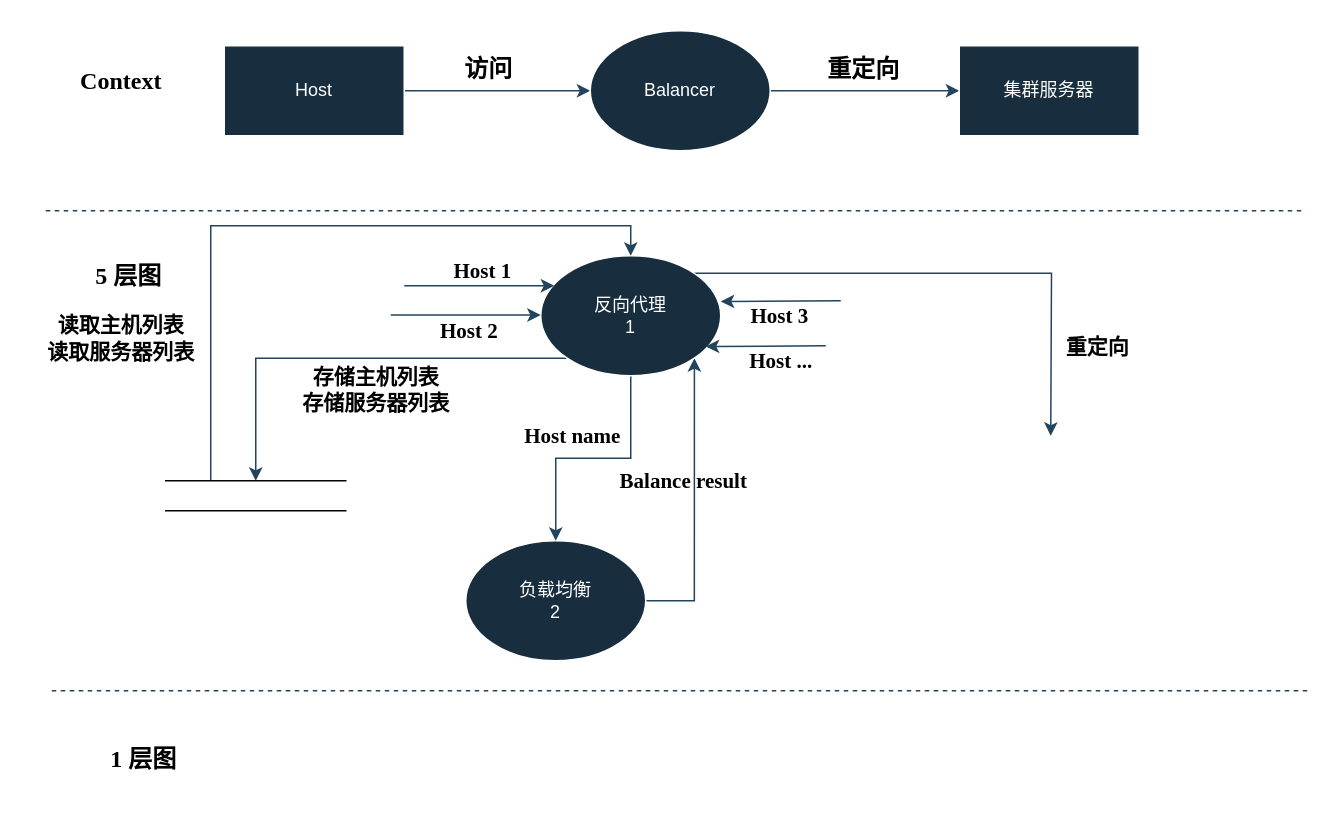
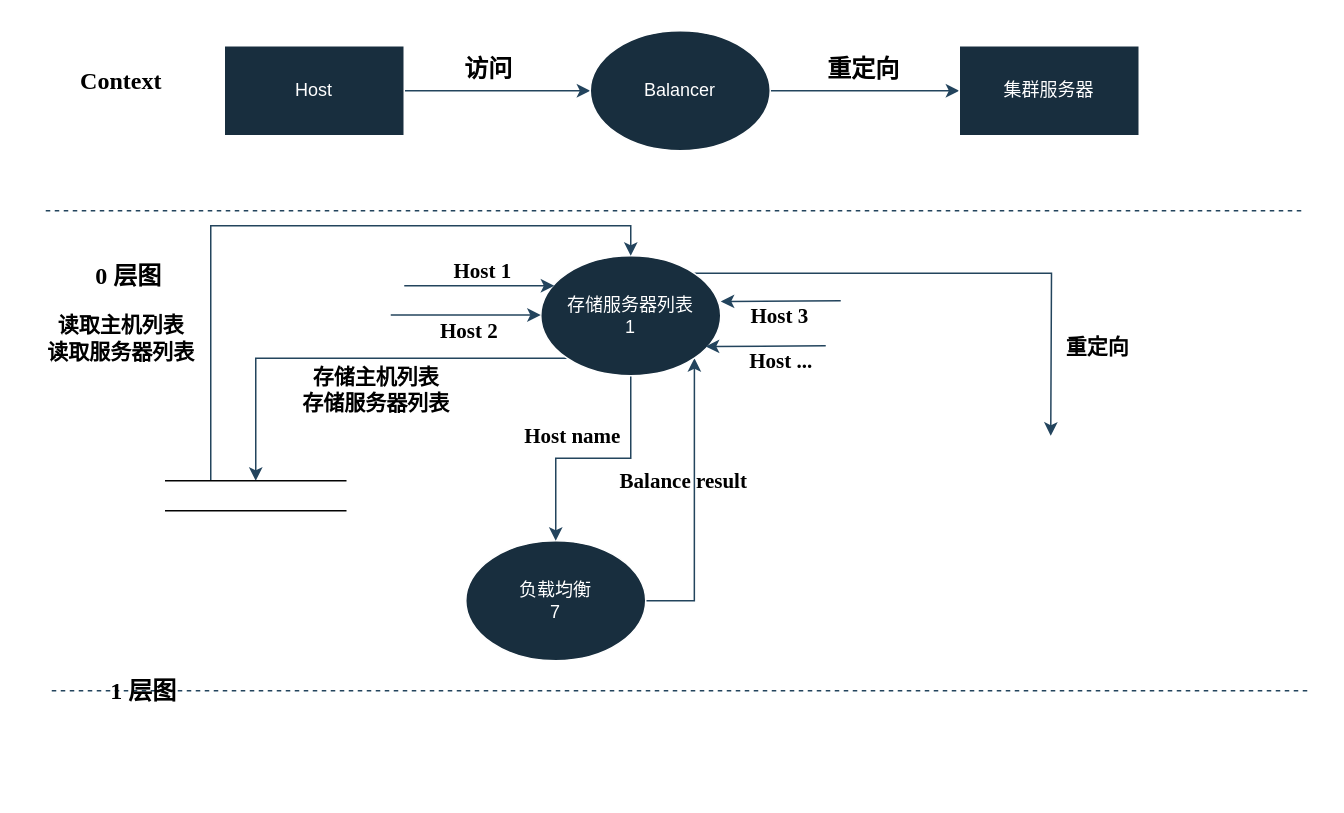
node "5 层图": label "5 层图" -> "0 层图"
node "反向代理 1": label "反向代理 1" -> "存储服务器列表 1"
node "负载均衡 2": label "负载均衡 2" -> "负载均衡 7"
node "1 层图": moved (143, 758) -> (143, 691)
